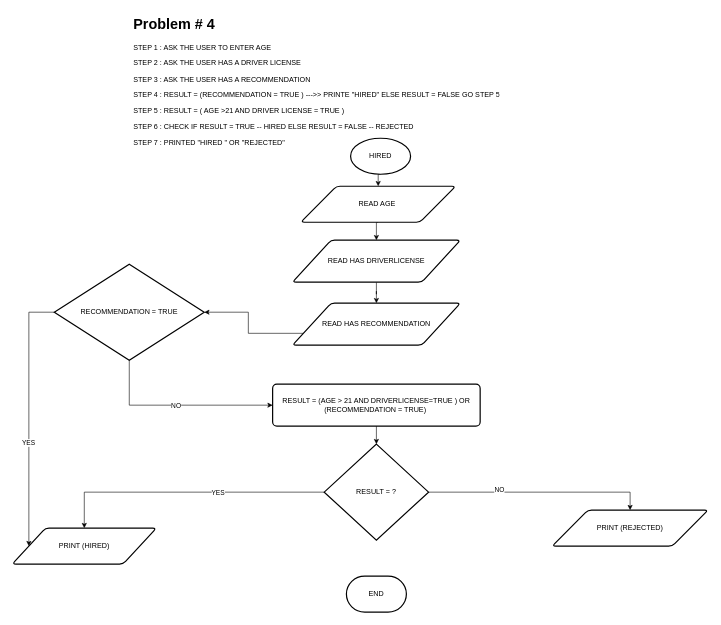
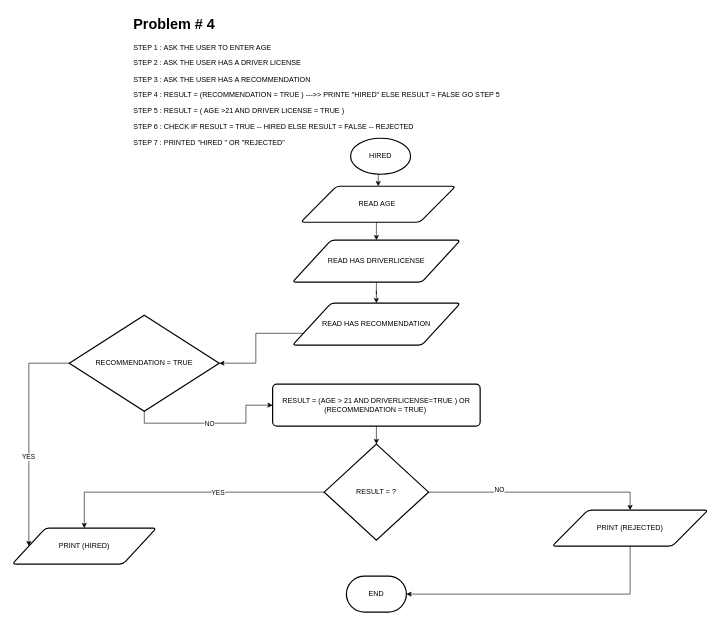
node "RECOMMENDATION = TRUE": moved (129, 312) -> (144, 363)
edge "PRINT (REJECTED)" -> "END": added
